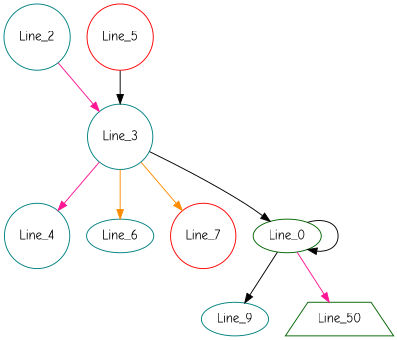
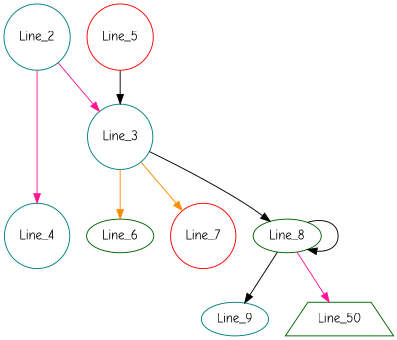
edge "Line_3" -> "Line_4": now "Line_2" -> "Line_4"
node "Line_6": color teal -> darkgreen
node "Line_0": label "Line_0" -> "Line_8"
